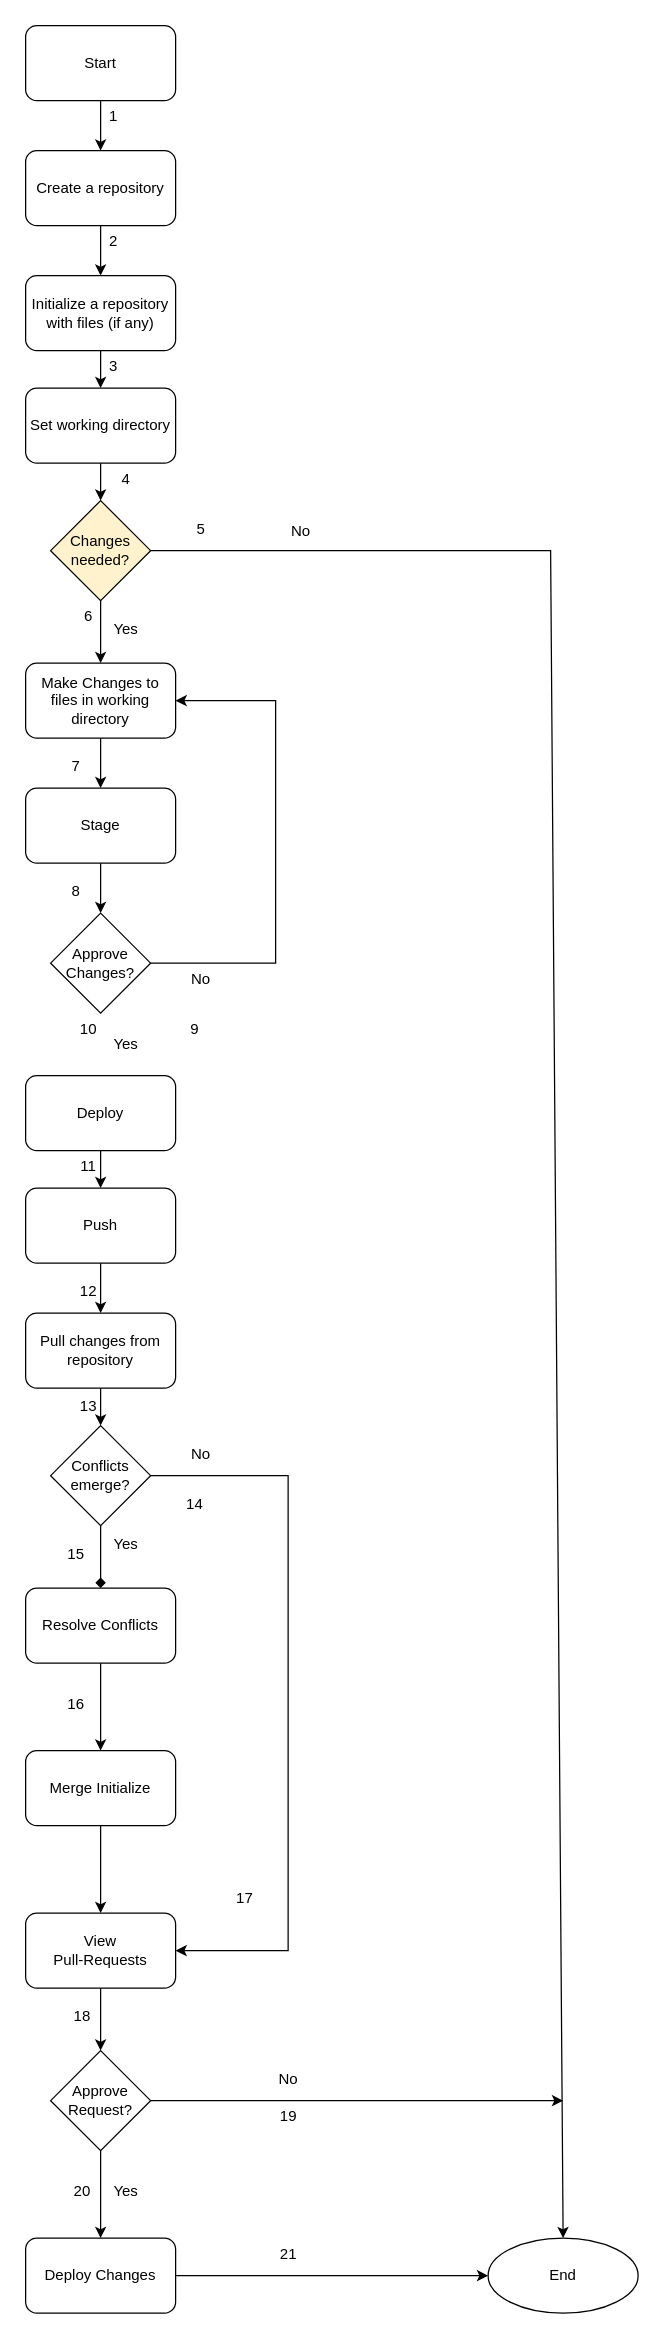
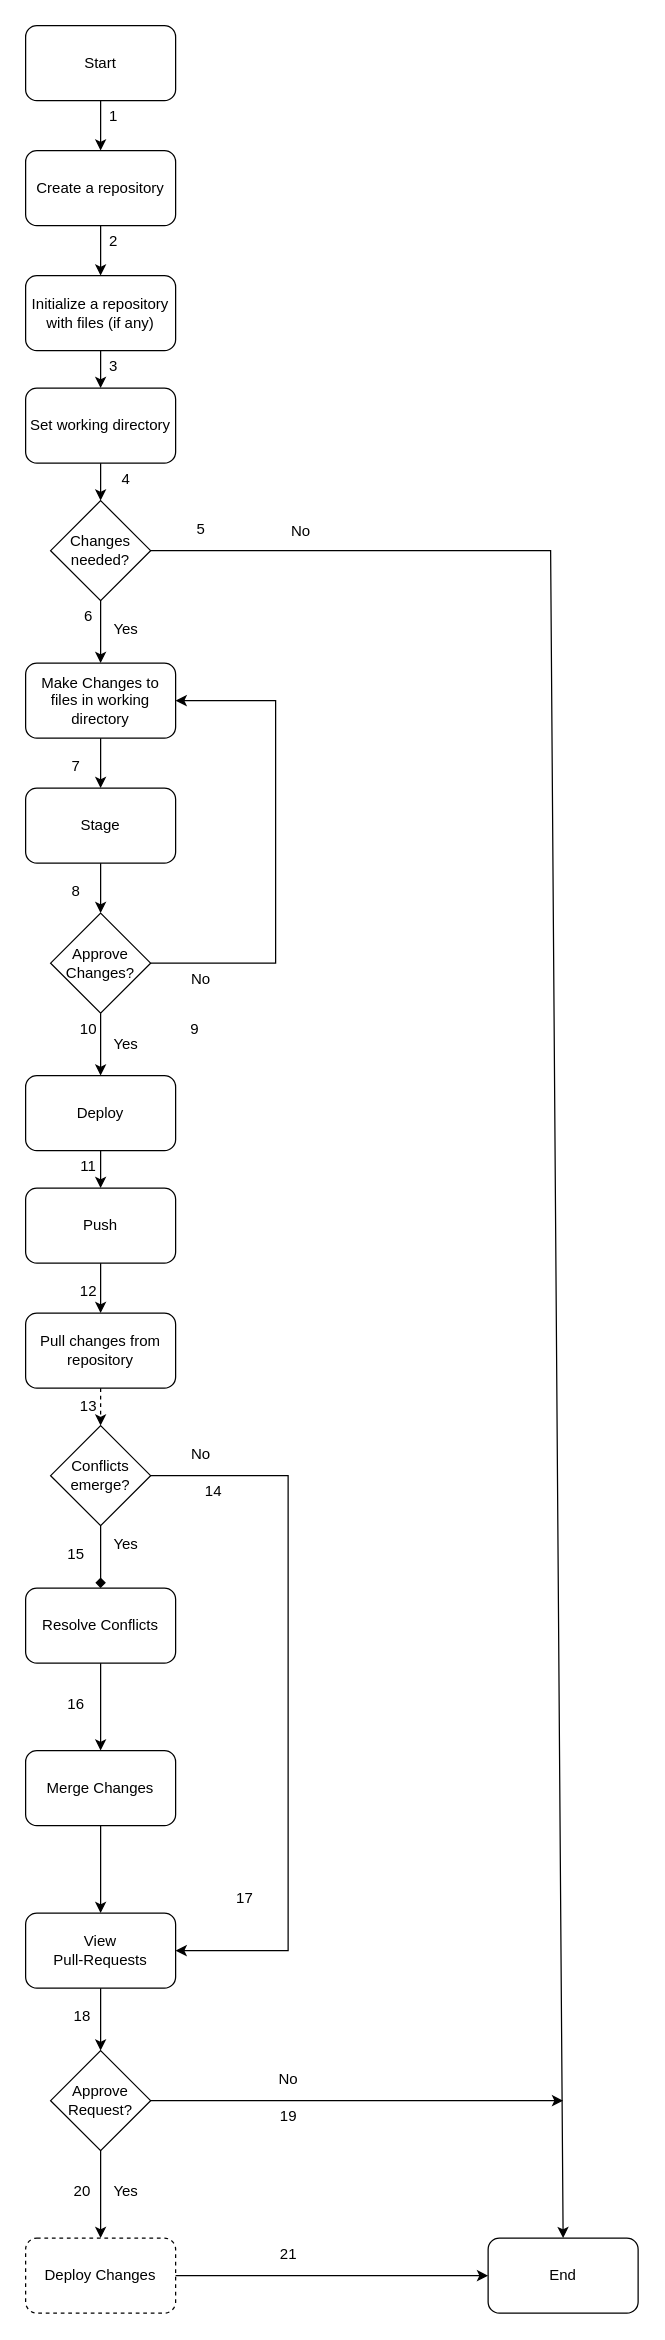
node "Changes needed?": fillcolor #fff2cc -> #ffffff
edge "Approve Changes?" -> "Deploy": added
edge "Pull changes from repository" -> "Conflicts emerge?": style solid -> dashed
node "14": moved (194, 1504) -> (213, 1492)
node "Merge Initialize": label "Merge Initialize" -> "Merge Changes"
node "Deploy Changes": style solid -> dashed
node "End": shape ellipse -> rounded rectangle
